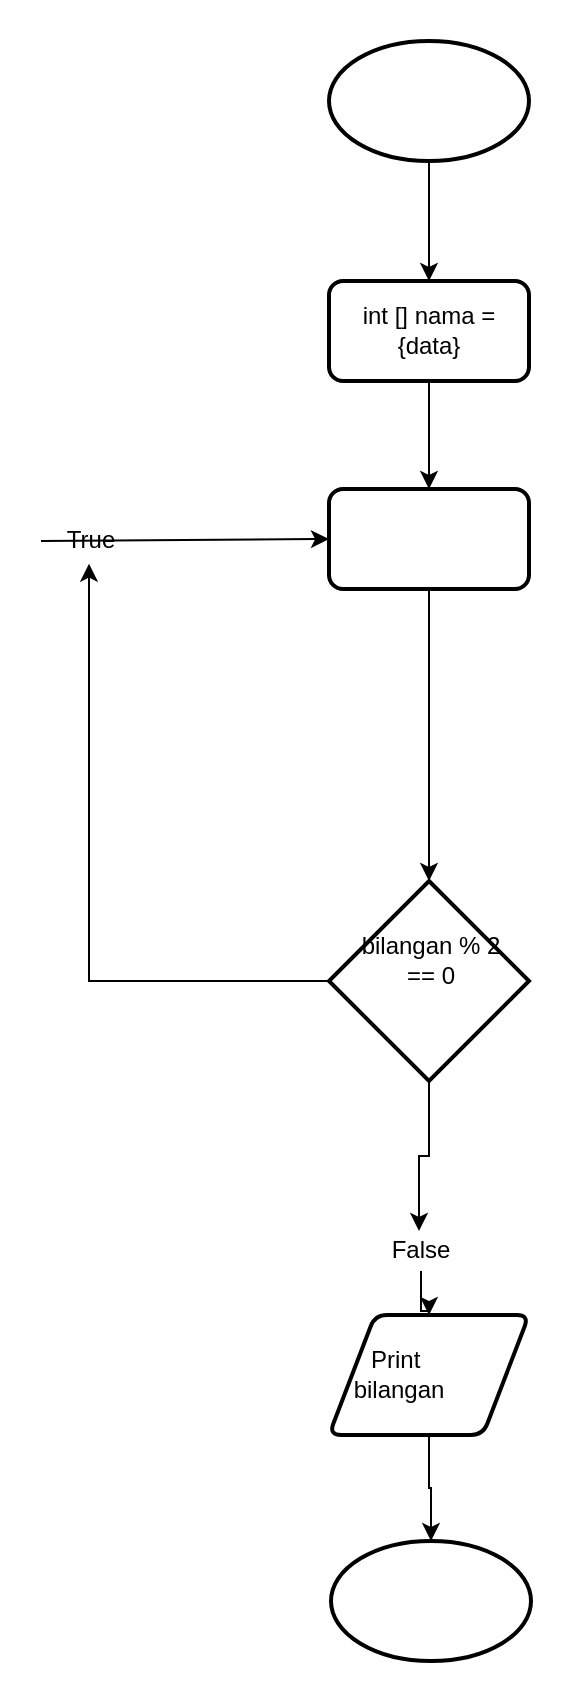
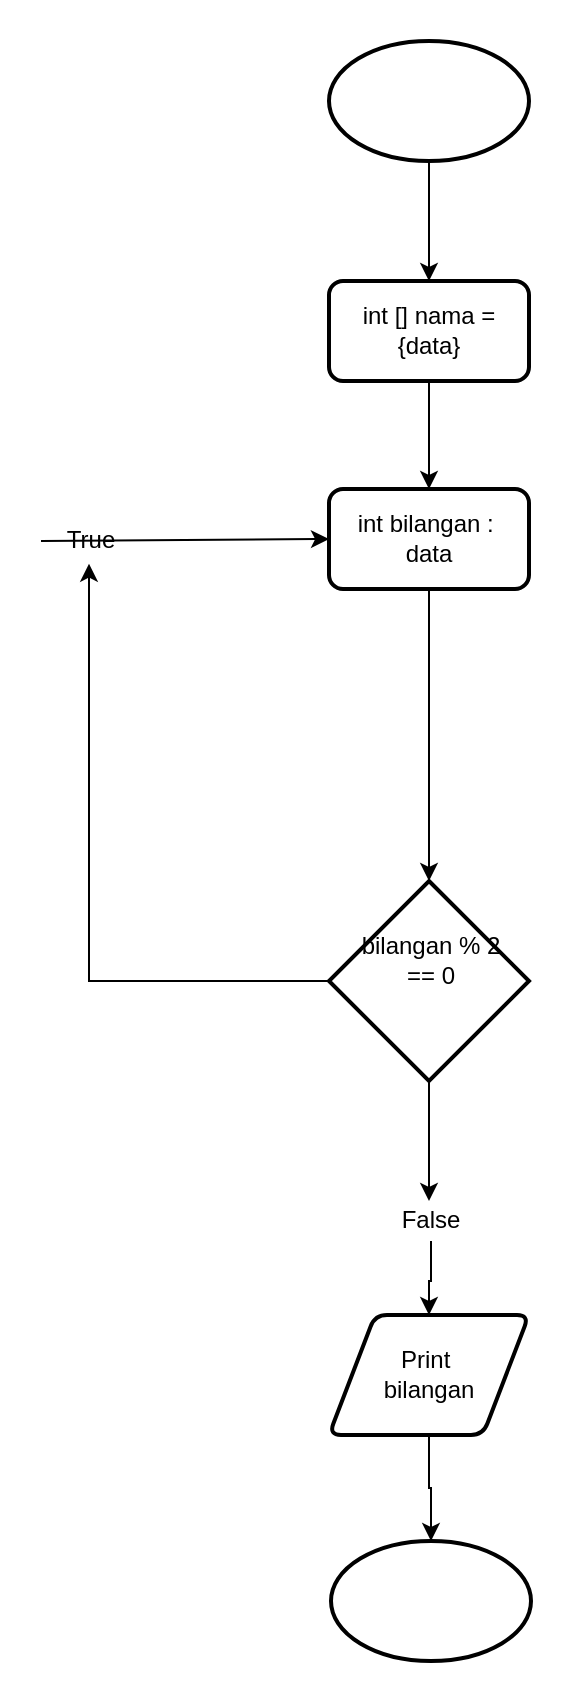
node "int bilangan : data": added
node "False": moved (421, 1251) -> (431, 1221)
node "Print bilangan": moved (399, 1375) -> (429, 1375)
